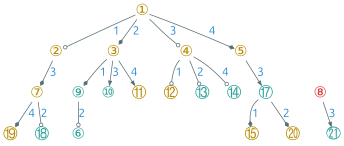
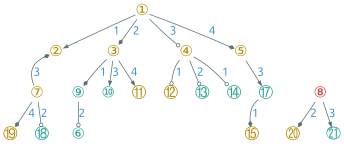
edge "①" -> "②": arrowhead odot -> normal
edge "②" -> "⑦": reversed
edge "④" -> "⑭": label "4" -> "1"
edge "⑰" -> "⑳": now "⑧" -> "⑳"
